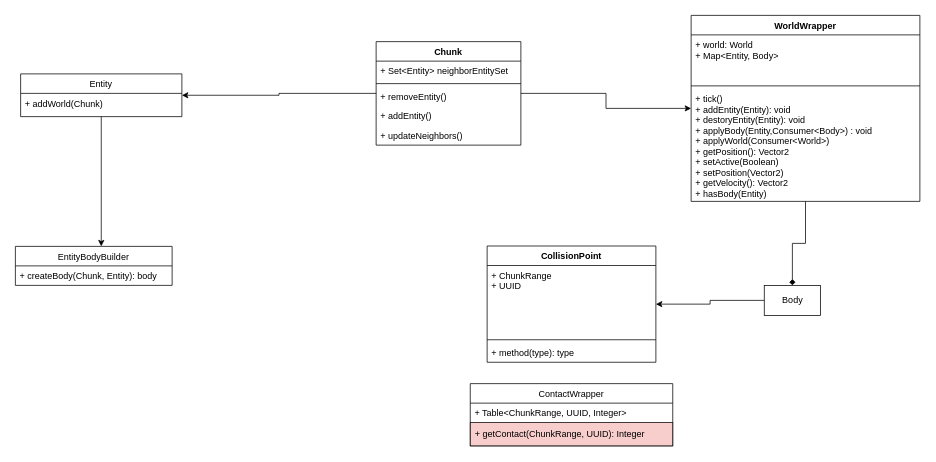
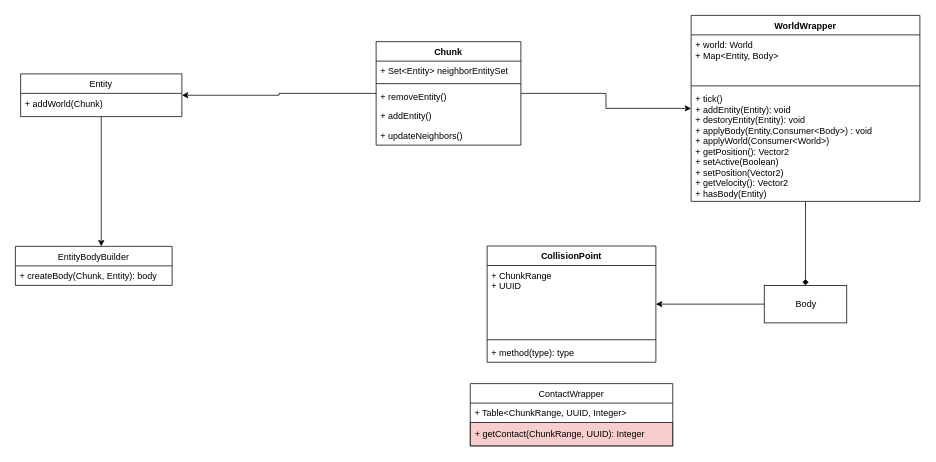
node "Body": size 56x30 -> 83x38
